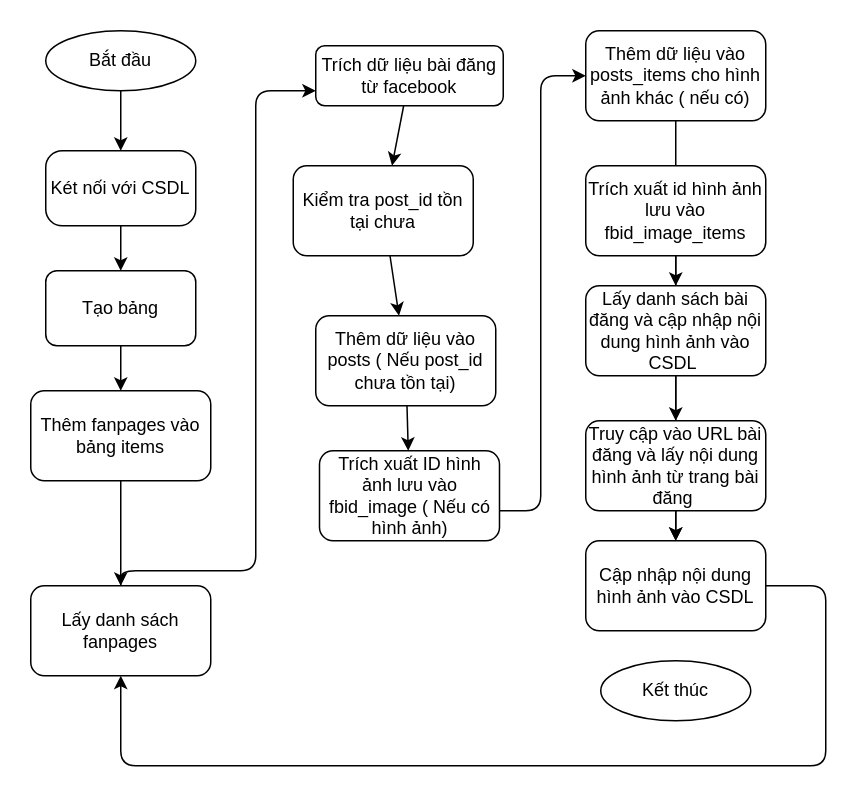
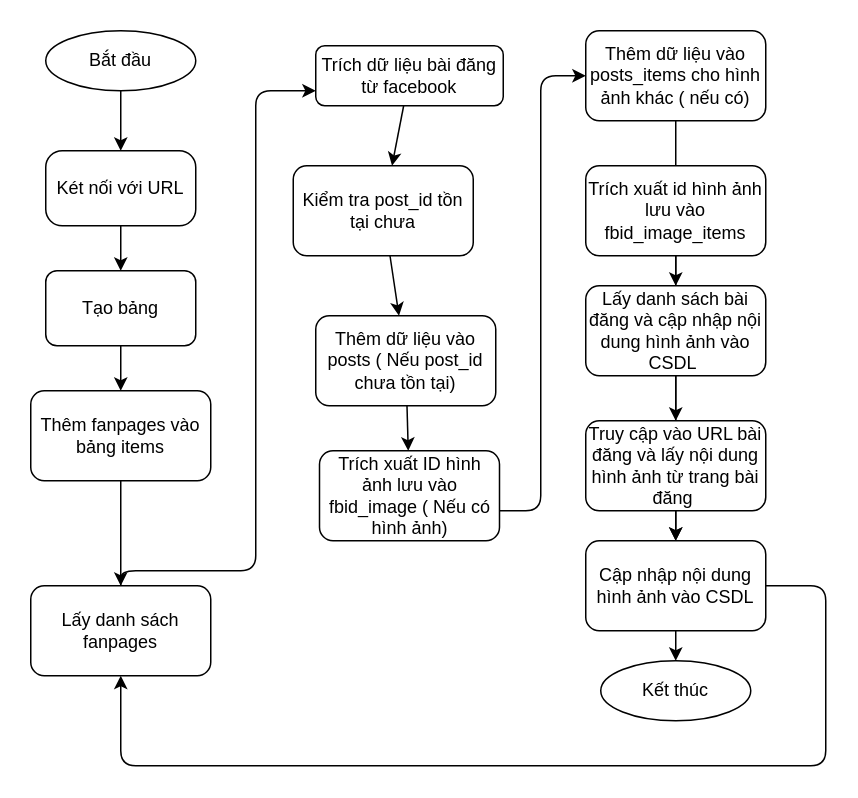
node "Két nối với CSDL": label "Két nối với CSDL" -> "Két nối với URL"
edge "Cập nhập nội dung hình ảnh vào CSDL" -> "Kết thúc": added
